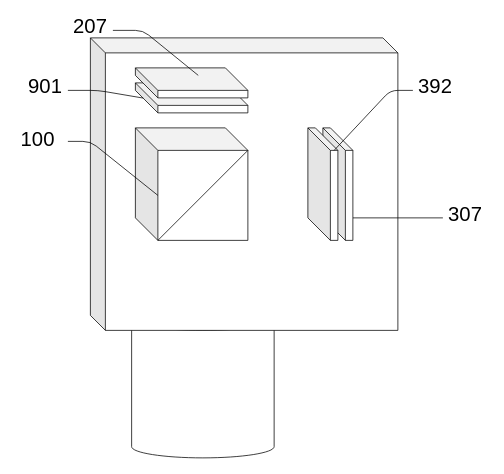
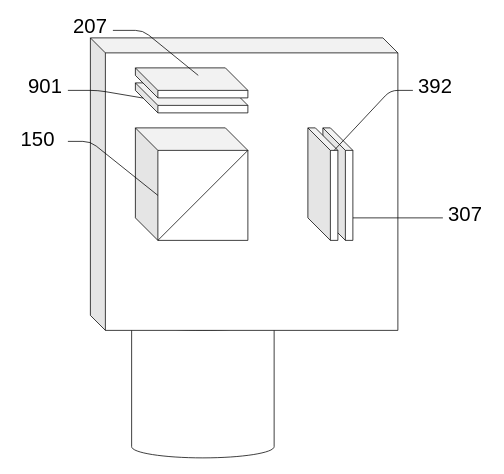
node "100": label "100" -> "150"
